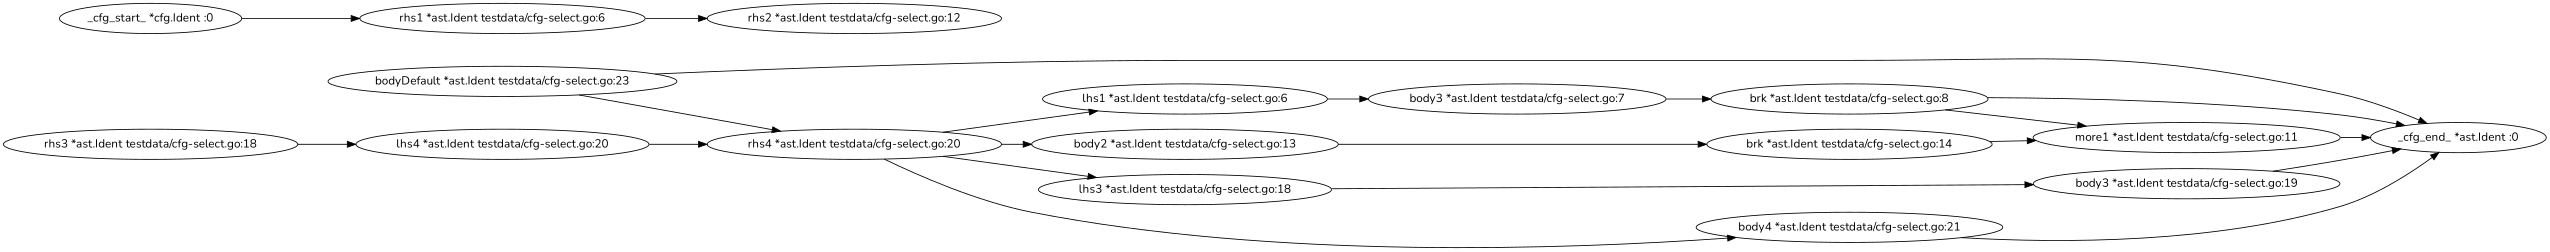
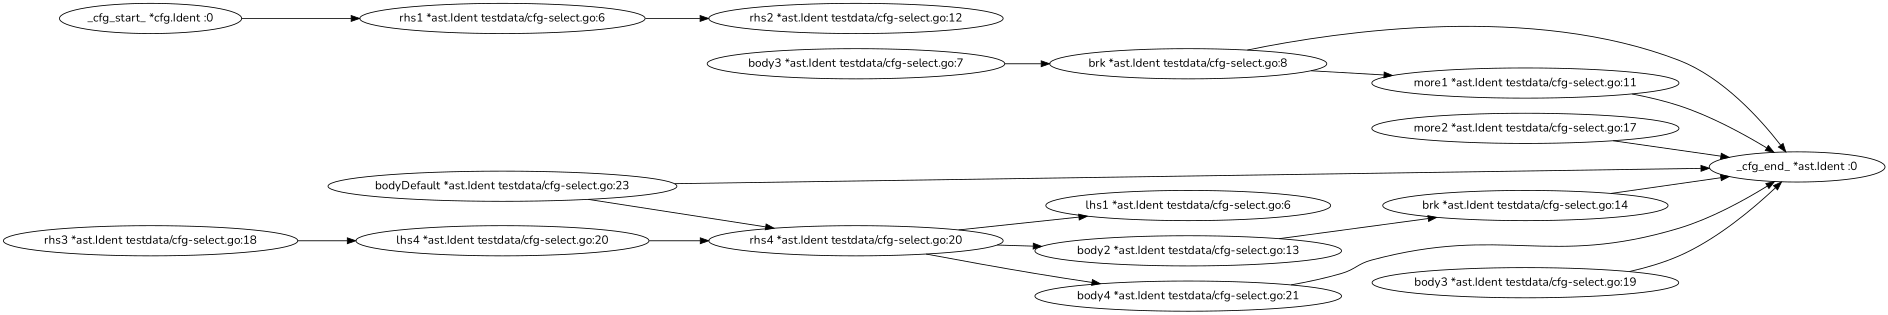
edge "lhs1 *ast.Ident testdata/cfg-select.go:6" -> "body3 *ast.Ident testdata/cfg-select.go:7": removed
node "more2 *ast.Ident testdata/cfg-select.go:17": added
edge "brk *ast.Ident testdata/cfg-select.go:14" -> "more1 *ast.Ident testdata/cfg-select.go:11": now "brk *ast.Ident testdata/cfg-select.go:14" -> "_cfg_end_ *ast.Ident :0"
node "lhs3 *ast.Ident testdata/cfg-select.go:18": removed
